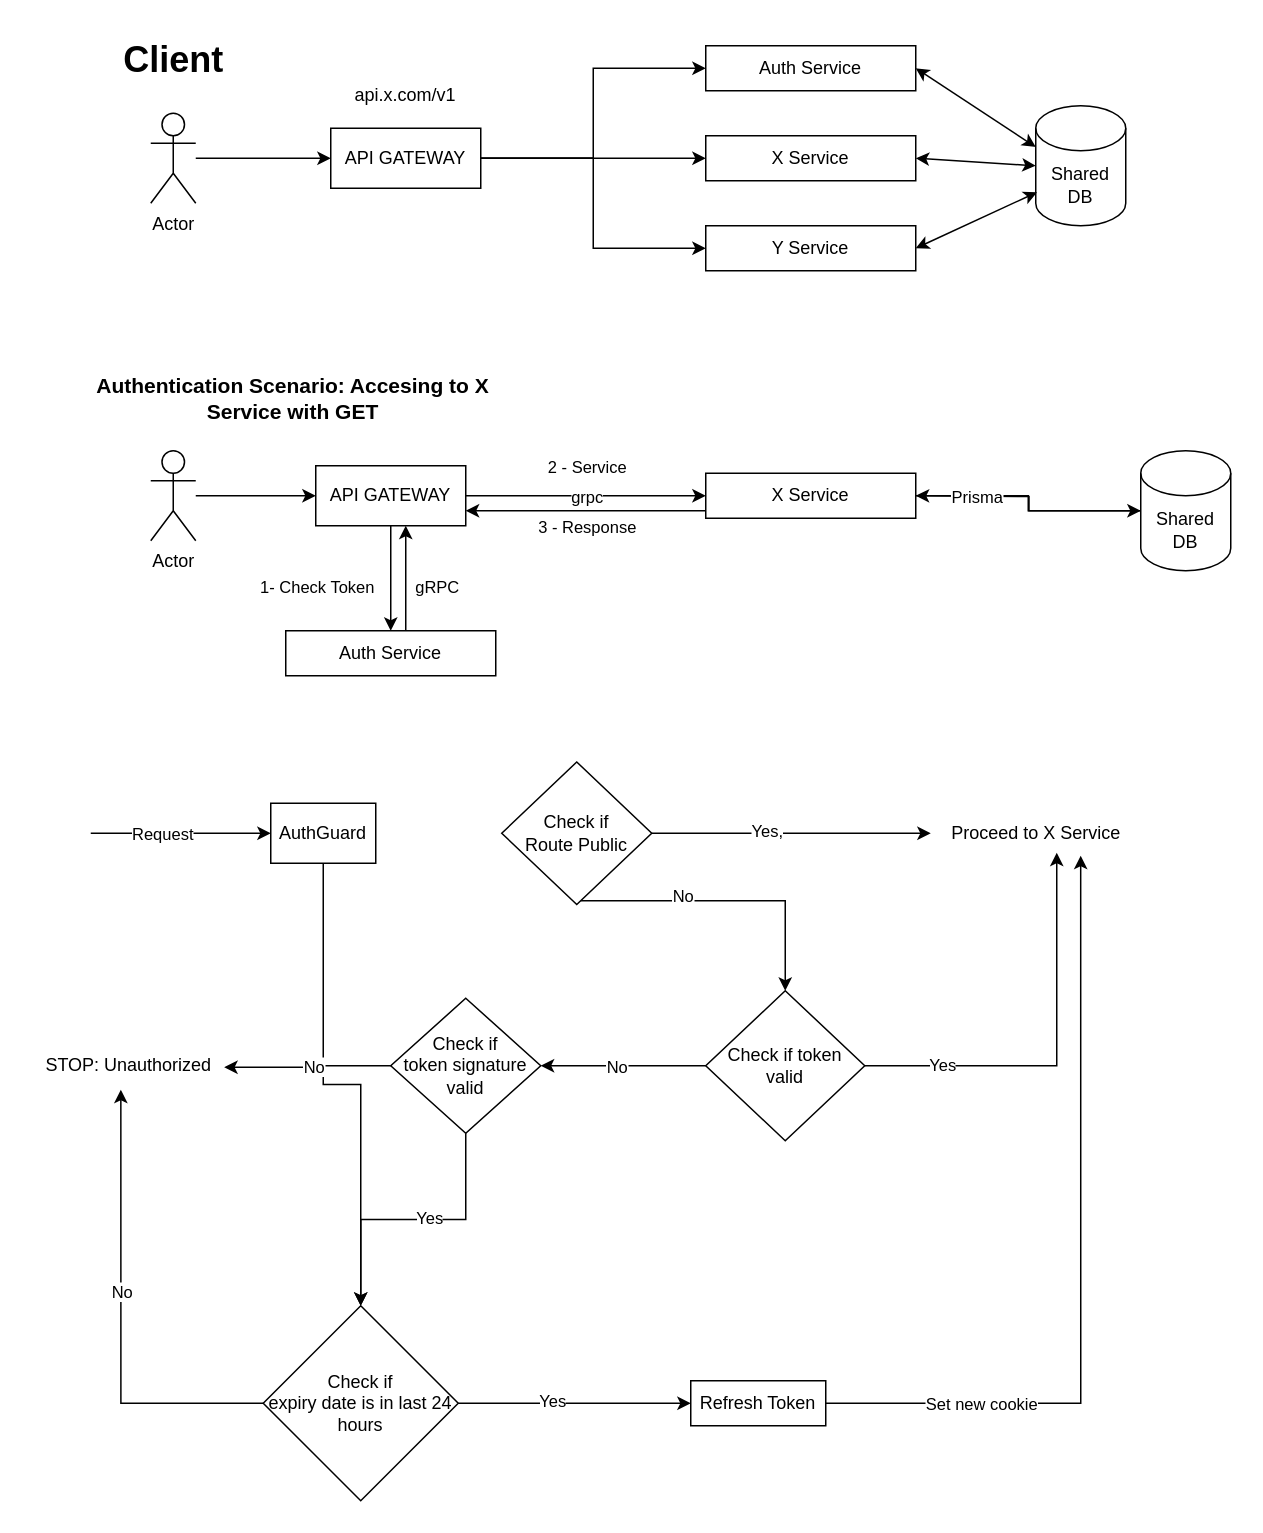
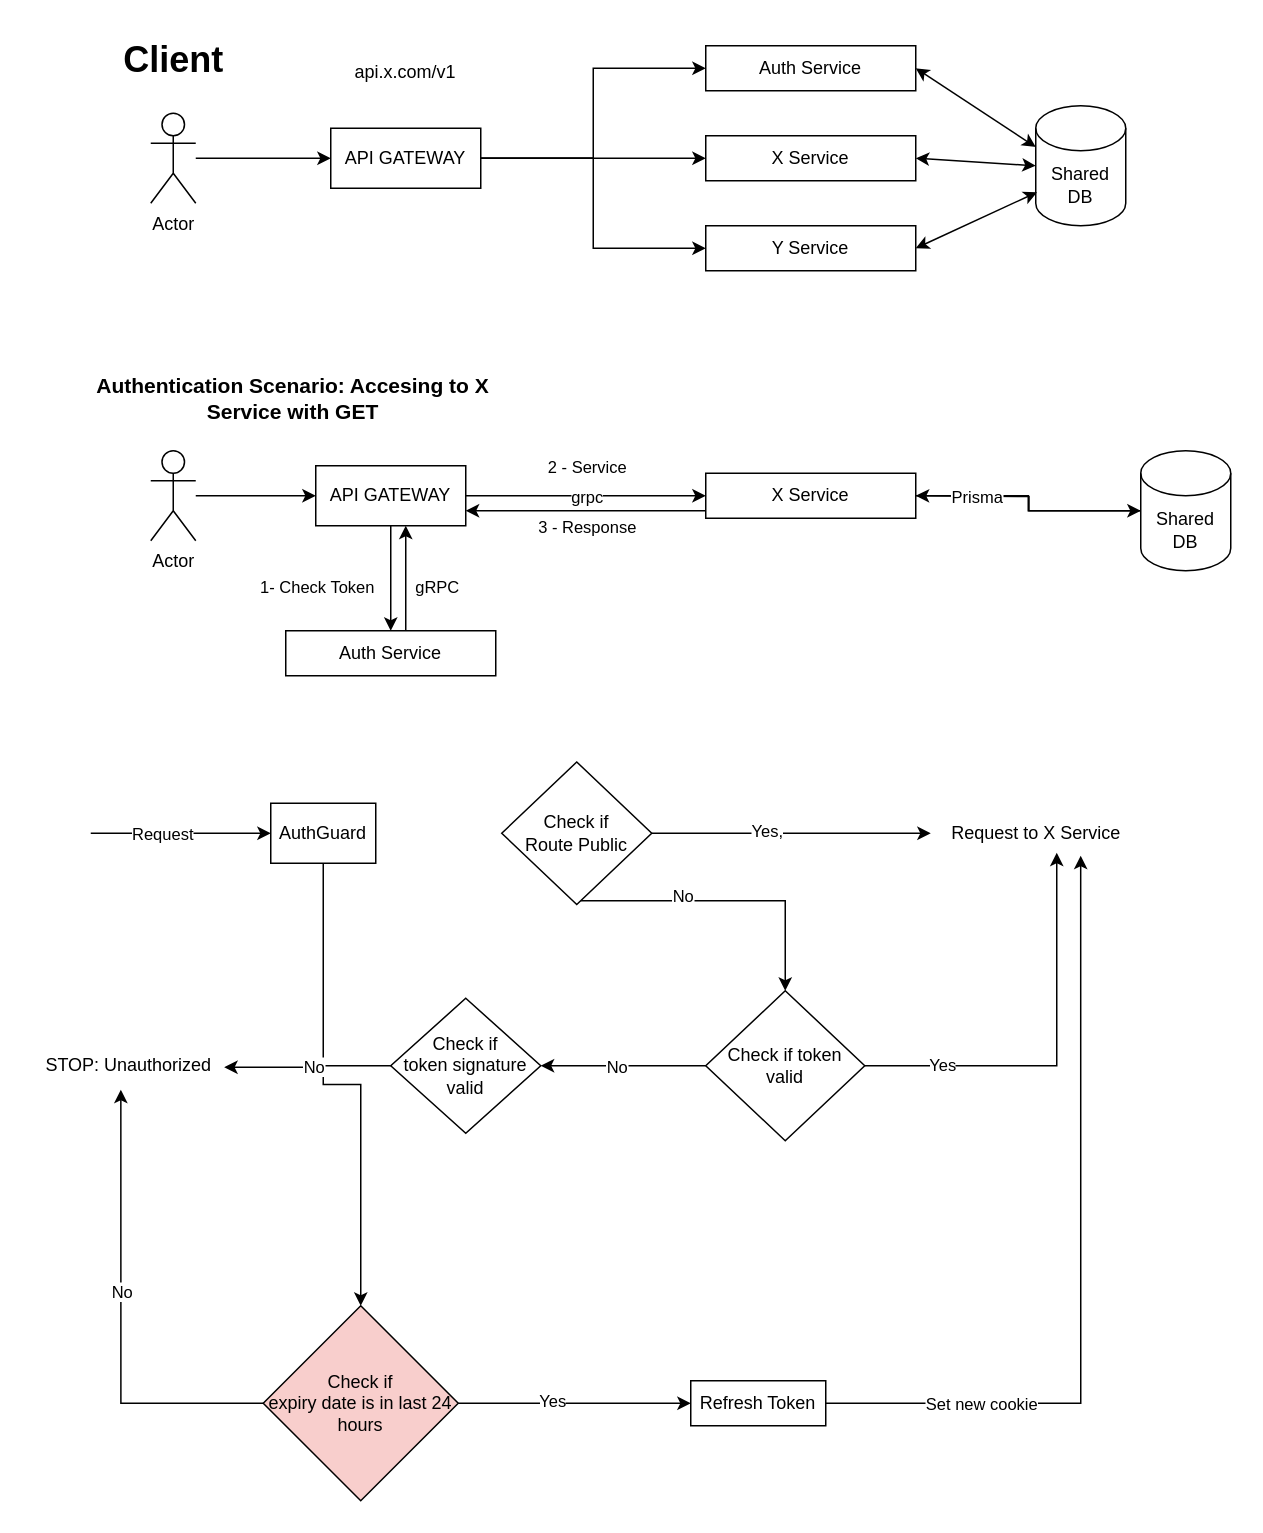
node "api.x.com/v1": moved (406, 95) -> (406, 72)
node "Proceed to X Service": label "Proceed to X Service" -> "Request to X Service"
edge "Check if token signature valid" -> "Check if expiry date is in last 24 hours": removed, label "Yes"
node "Check if expiry date is in last 24 hours": fillcolor #ffffff -> #f8cecc
